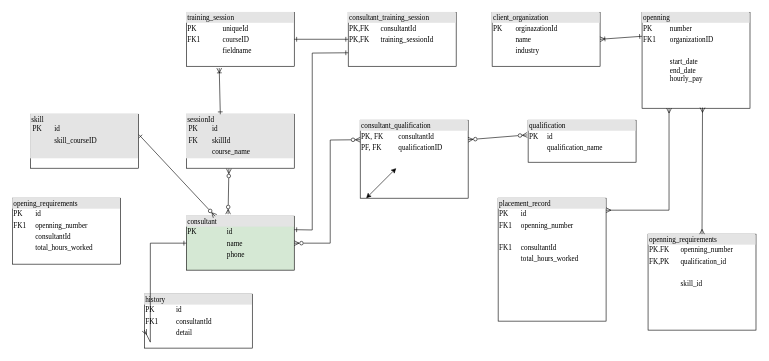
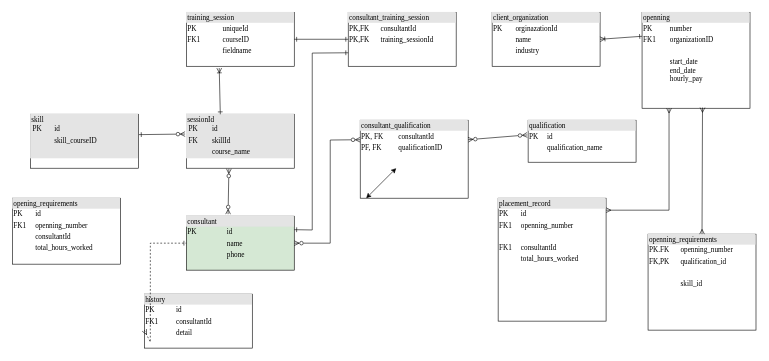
edge "skillPK id skill_courseID" -- "consultant PK id name phone": now "skillPK id skill_courseID" -- "sessionIdPK id FK skillId course_name"
edge "consultant PK id name phone" -- "history PK id FK1 consultantId detail": style solid -> dashed
